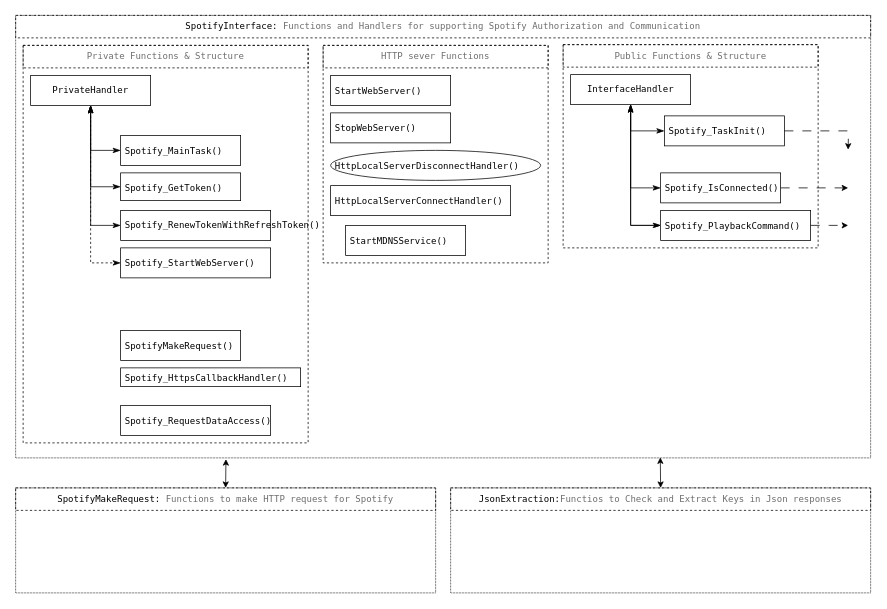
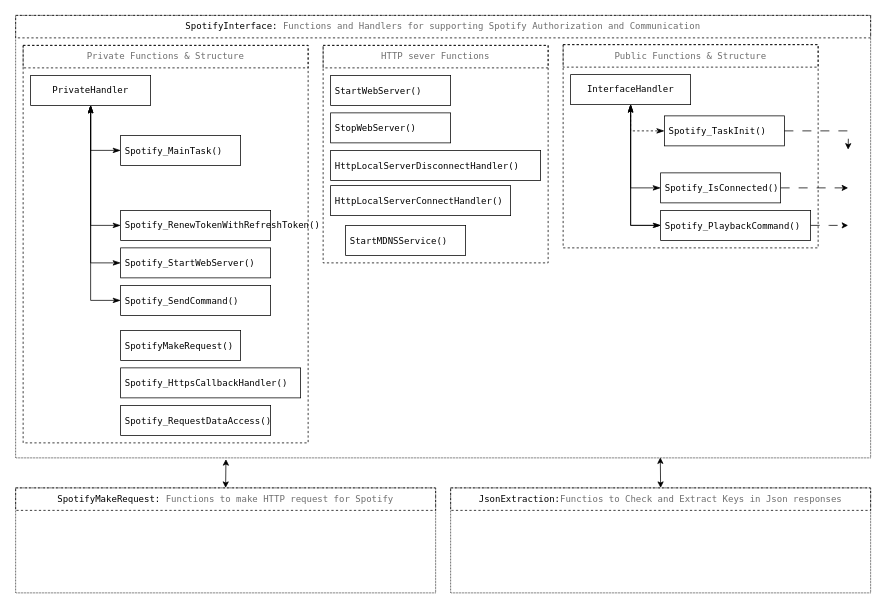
edge "InterfaceHandler" -- "Spotify_TaskInit()": style solid -> dashed
node "HttpLocalServerDisconnectHandler()": shape ellipse -> rectangle
edge "PrivateHandler" -- "Spotify_GetToken()": removed
node "Spotify_GetToken()": removed
edge "PrivateHandler" -- "Spotify_StartWebServer()": style dashed -> solid
edge "PrivateHandler" -- "Spotify_SendCommand()": added
node "Spotify_SendCommand()": added
node "Spotify_HttpsCallbackHandler()": size 180x19 -> 180x30
